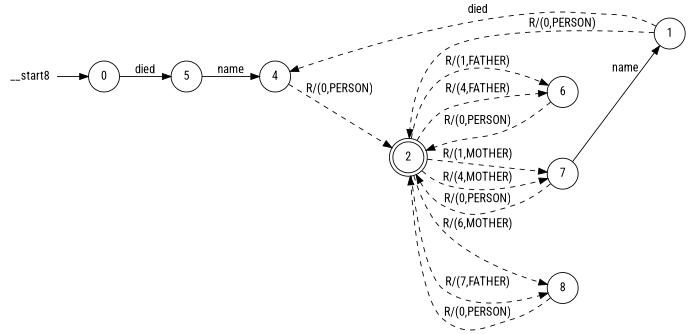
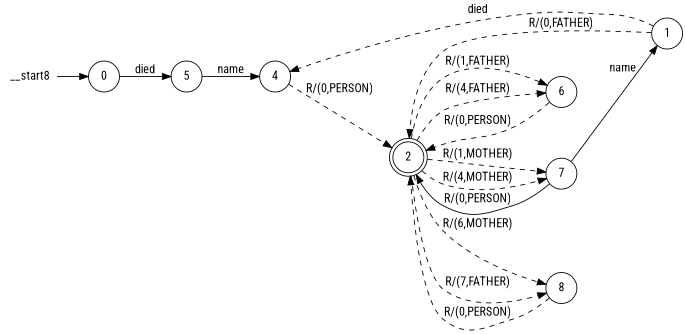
edge "1" -> "2": label "R/(0,PERSON)" -> "R/(0,FATHER)"
edge "7" -> "2": style dashed -> solid
